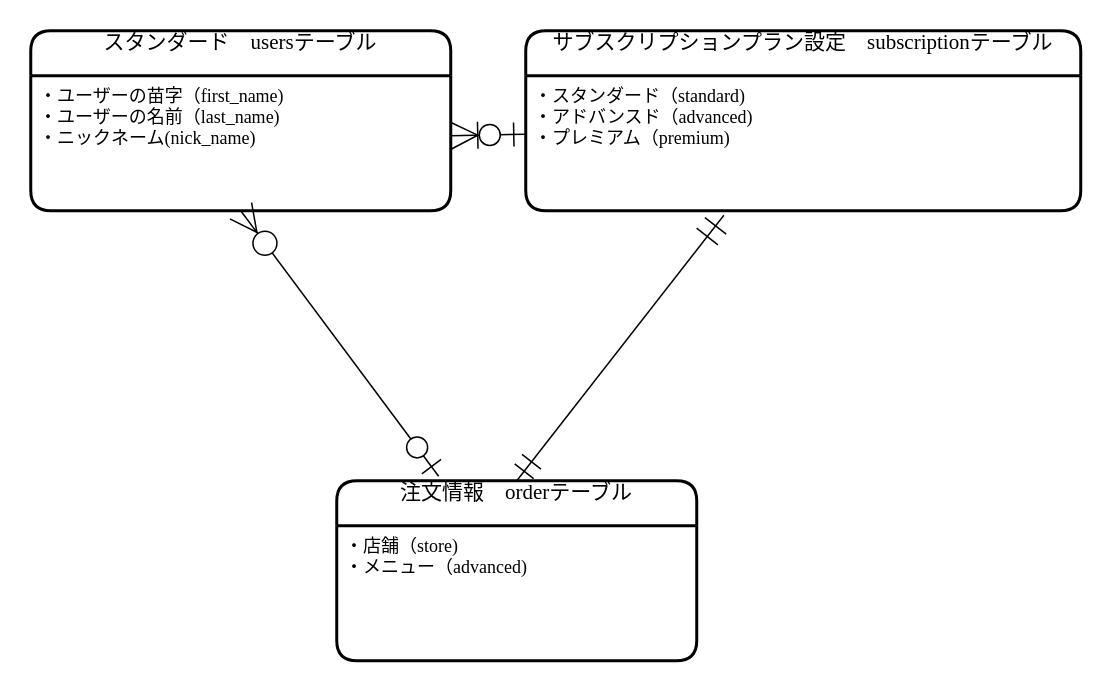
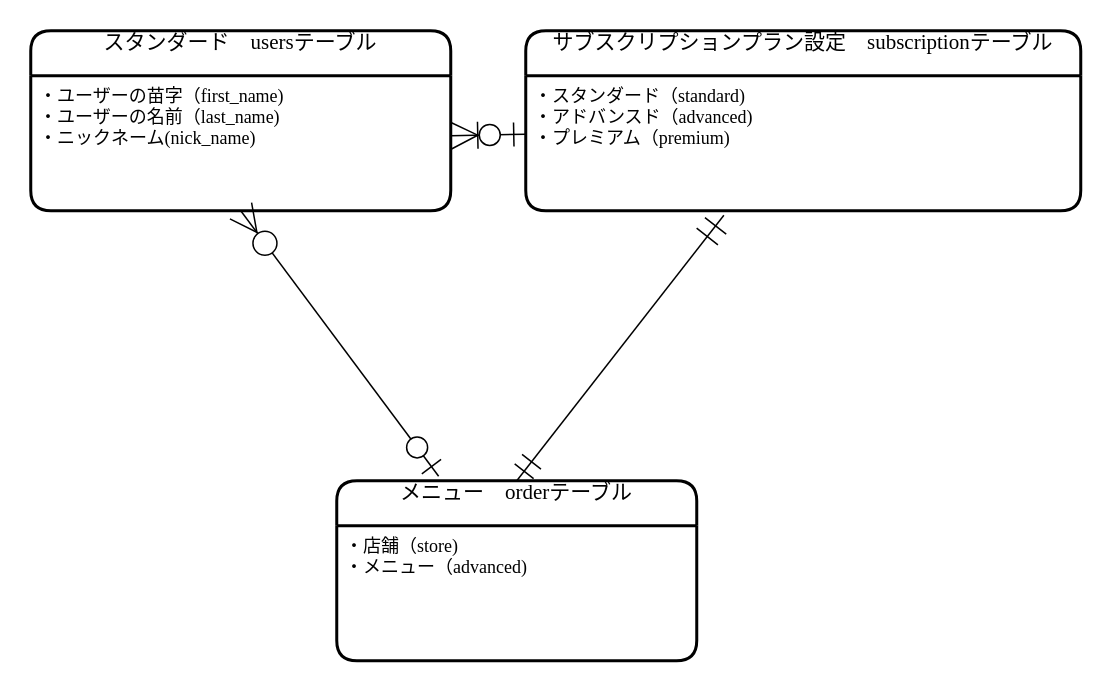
node "注文情報 orderテーブル": label "注文情報 orderテーブル" -> "メニュー orderテーブル"
